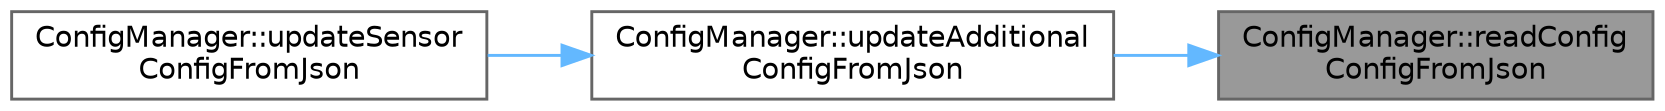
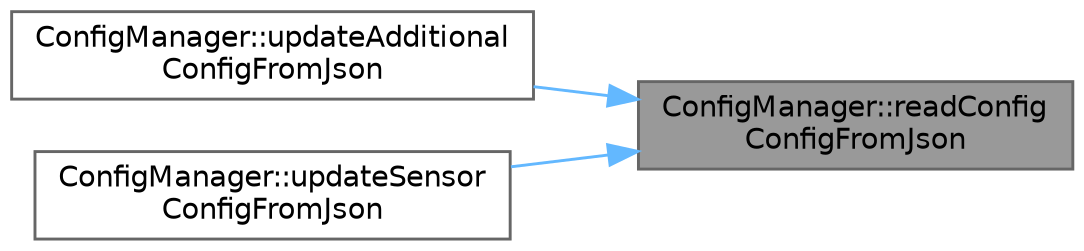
edge "ConfigManager::updateSensor ConfigFromJson" -> "ConfigManager::updateAdditional ConfigFromJson": now "ConfigManager::updateSensor ConfigFromJson" -> "ConfigManager::readConfig ConfigFromJson"
